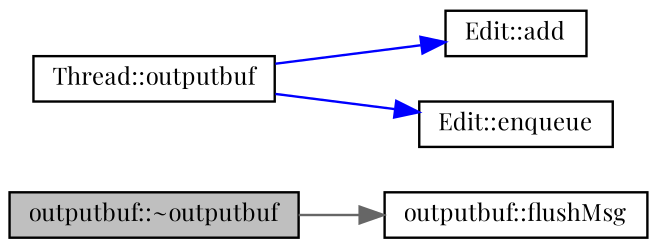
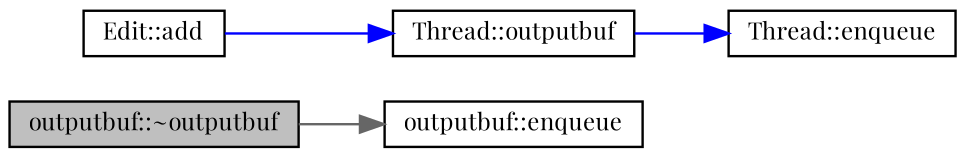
edge "Thread::outputbuf" -> "Edit::add": reversed
node "Edit::enqueue": label "Edit::enqueue" -> "Thread::enqueue"
node "outputbuf::flushMsg": label "outputbuf::flushMsg" -> "outputbuf::enqueue"
